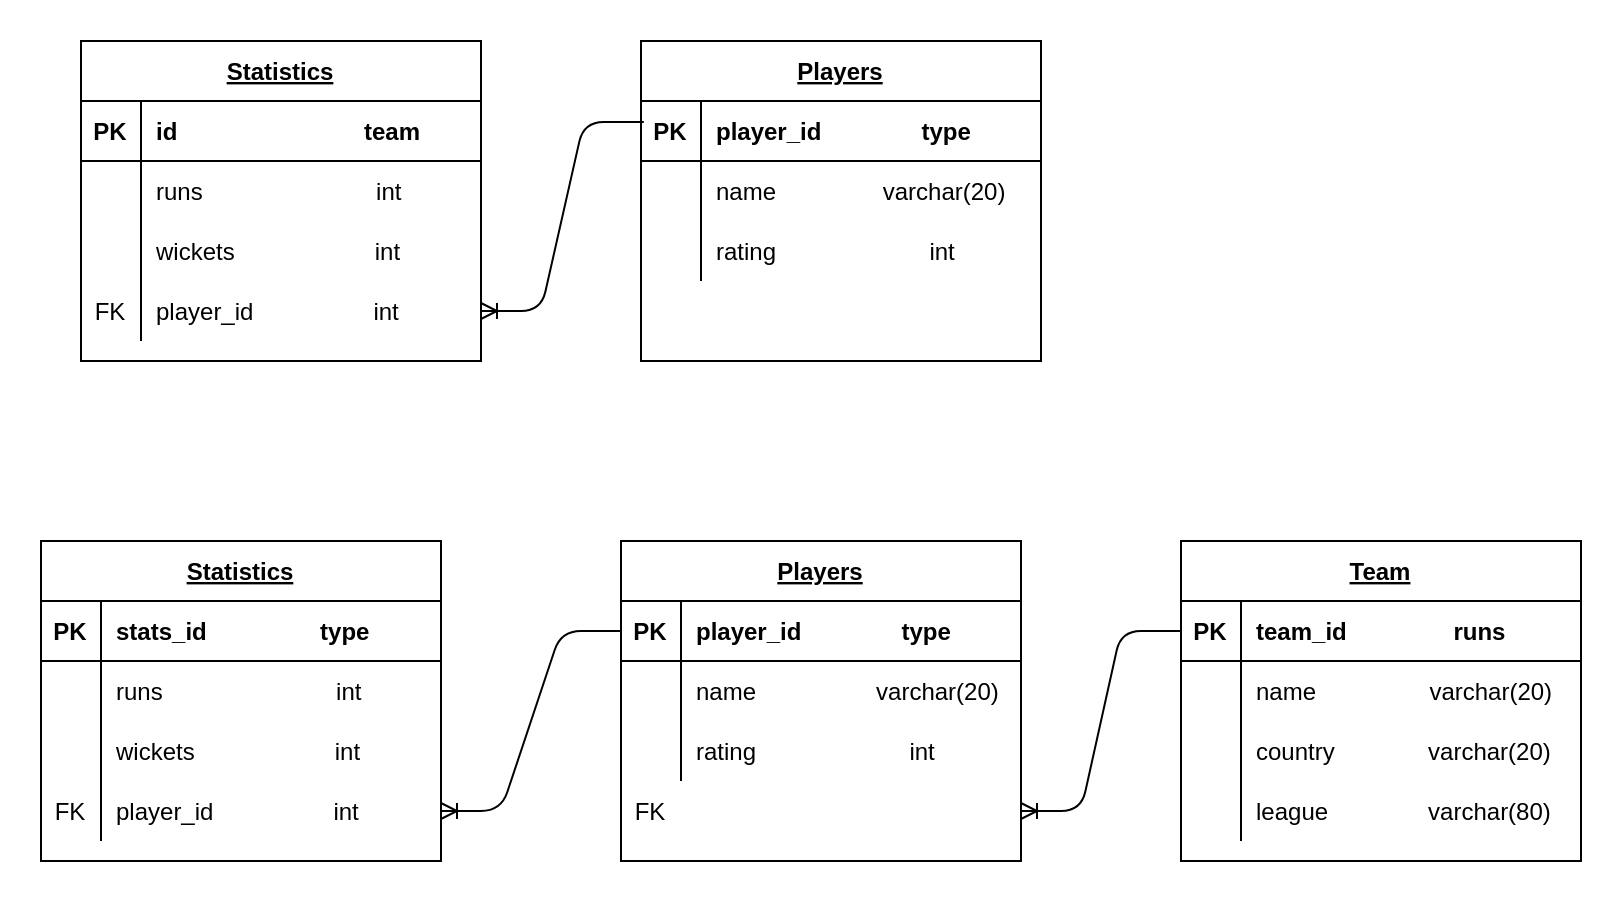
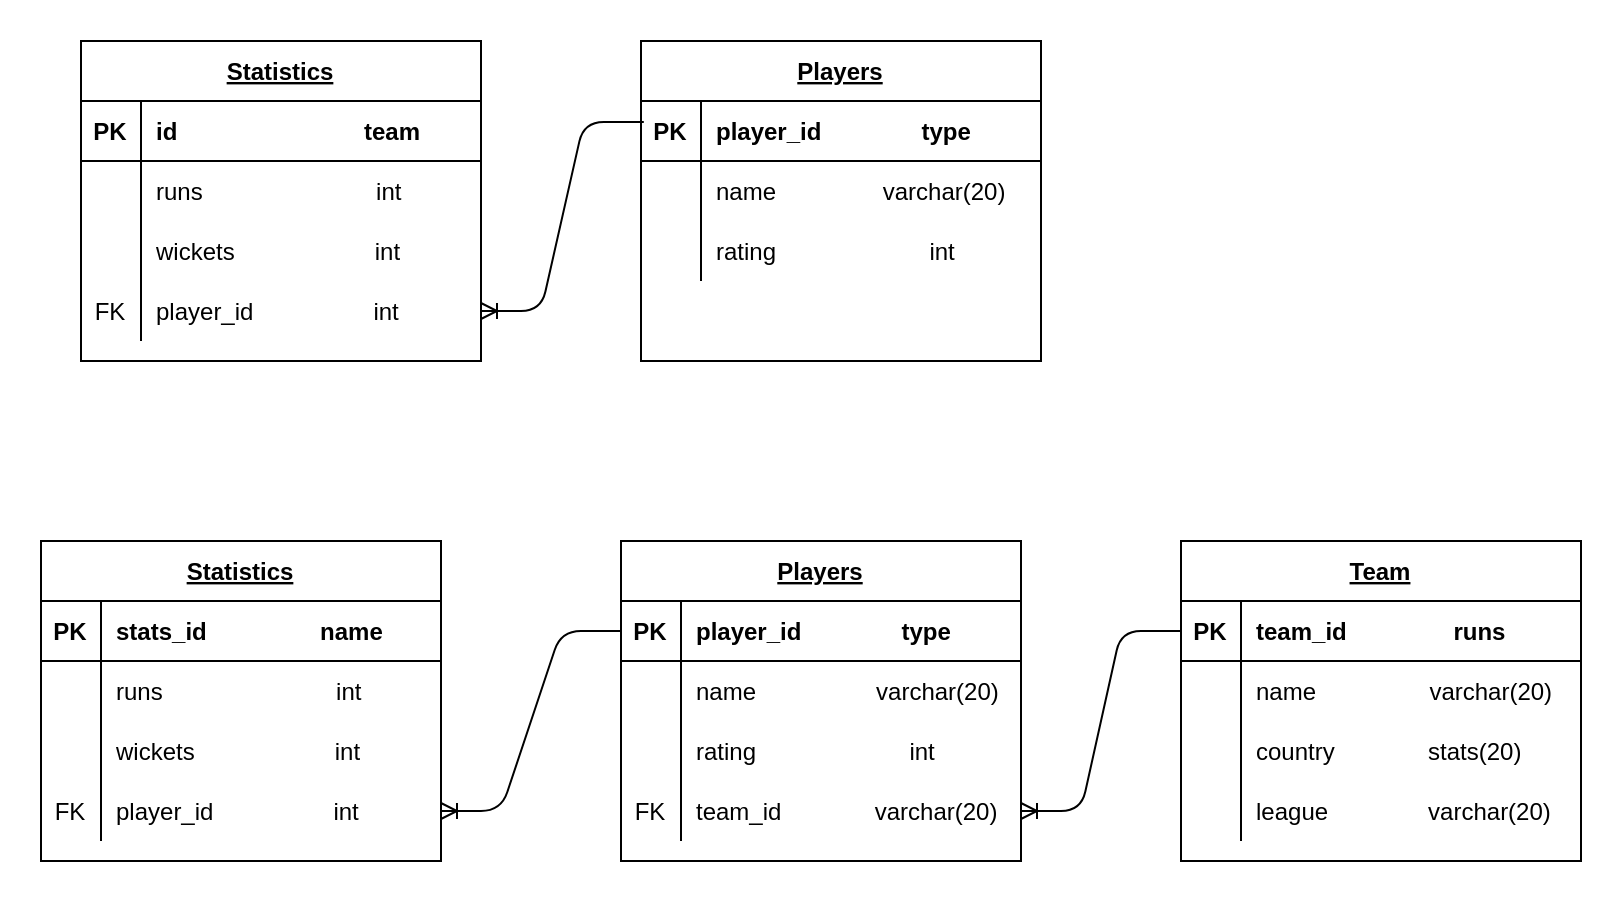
node "stats_id type": label "stats_id type" -> "stats_id name"
node "country varchar(20)": label "country varchar(20)" -> "country stats(20)"
node "team_id varchar(20)": added
node "league varchar(80)": label "league varchar(80)" -> "league varchar(20)"
